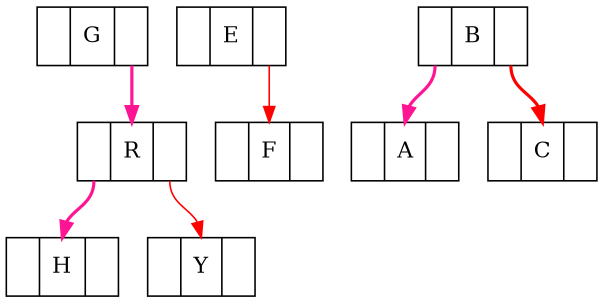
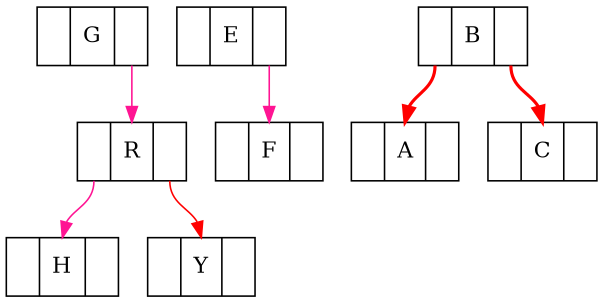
edge "G" -> "R": style bold -> solid
edge "E" -> "F": color red -> deeppink
edge "B" -> "A": color deeppink -> red
edge "R" -> "H": style bold -> solid
